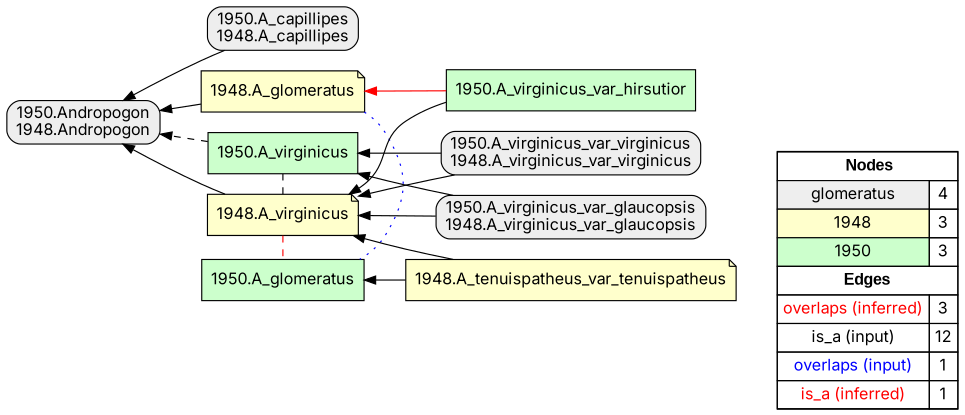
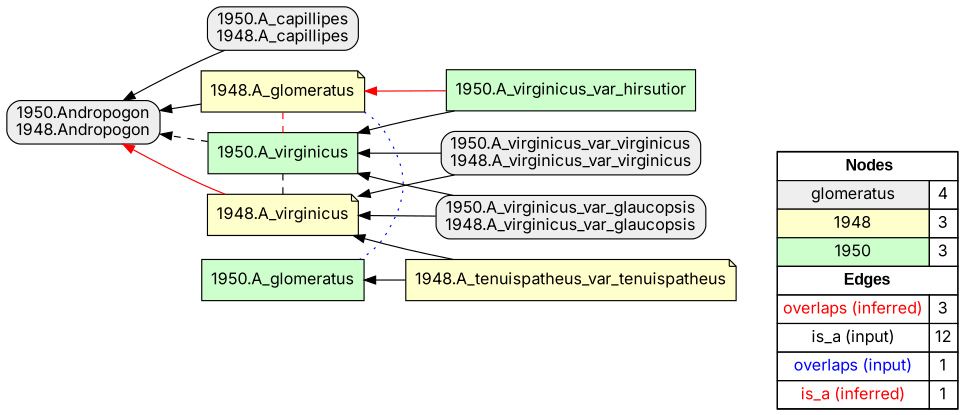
edge "1948.A_glomeratus" -- "1950.A_virginicus": added
edge "1950.A_virginicus_var_hirsutior" -> "1948.A_virginicus": now "1950.A_virginicus_var_hirsutior" -> "1950.A_virginicus"
edge "1948.A_virginicus" -> "1950.Andropogon 1948.Andropogon": color #000000 -> #ff0000
edge "1948.A_virginicus" -- "1950.A_glomeratus": removed
